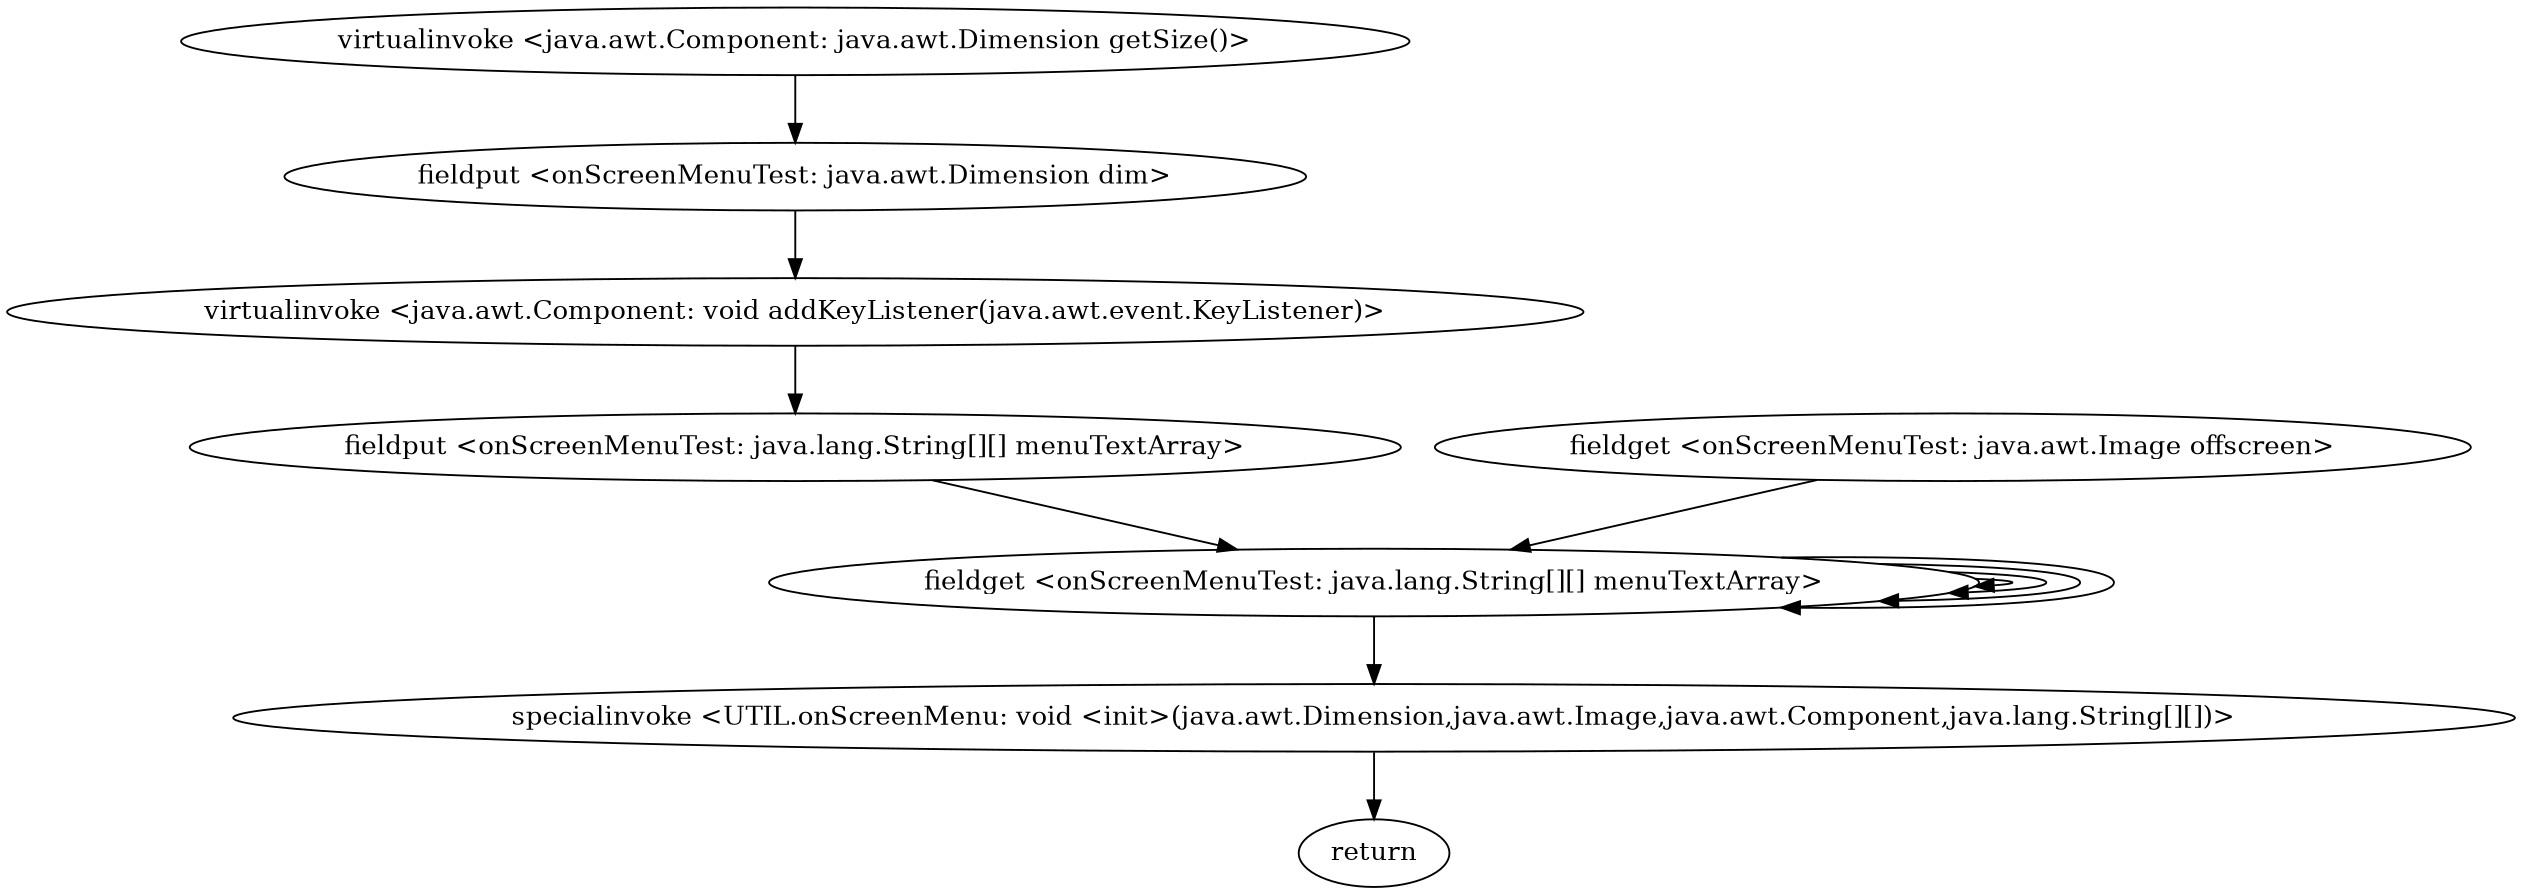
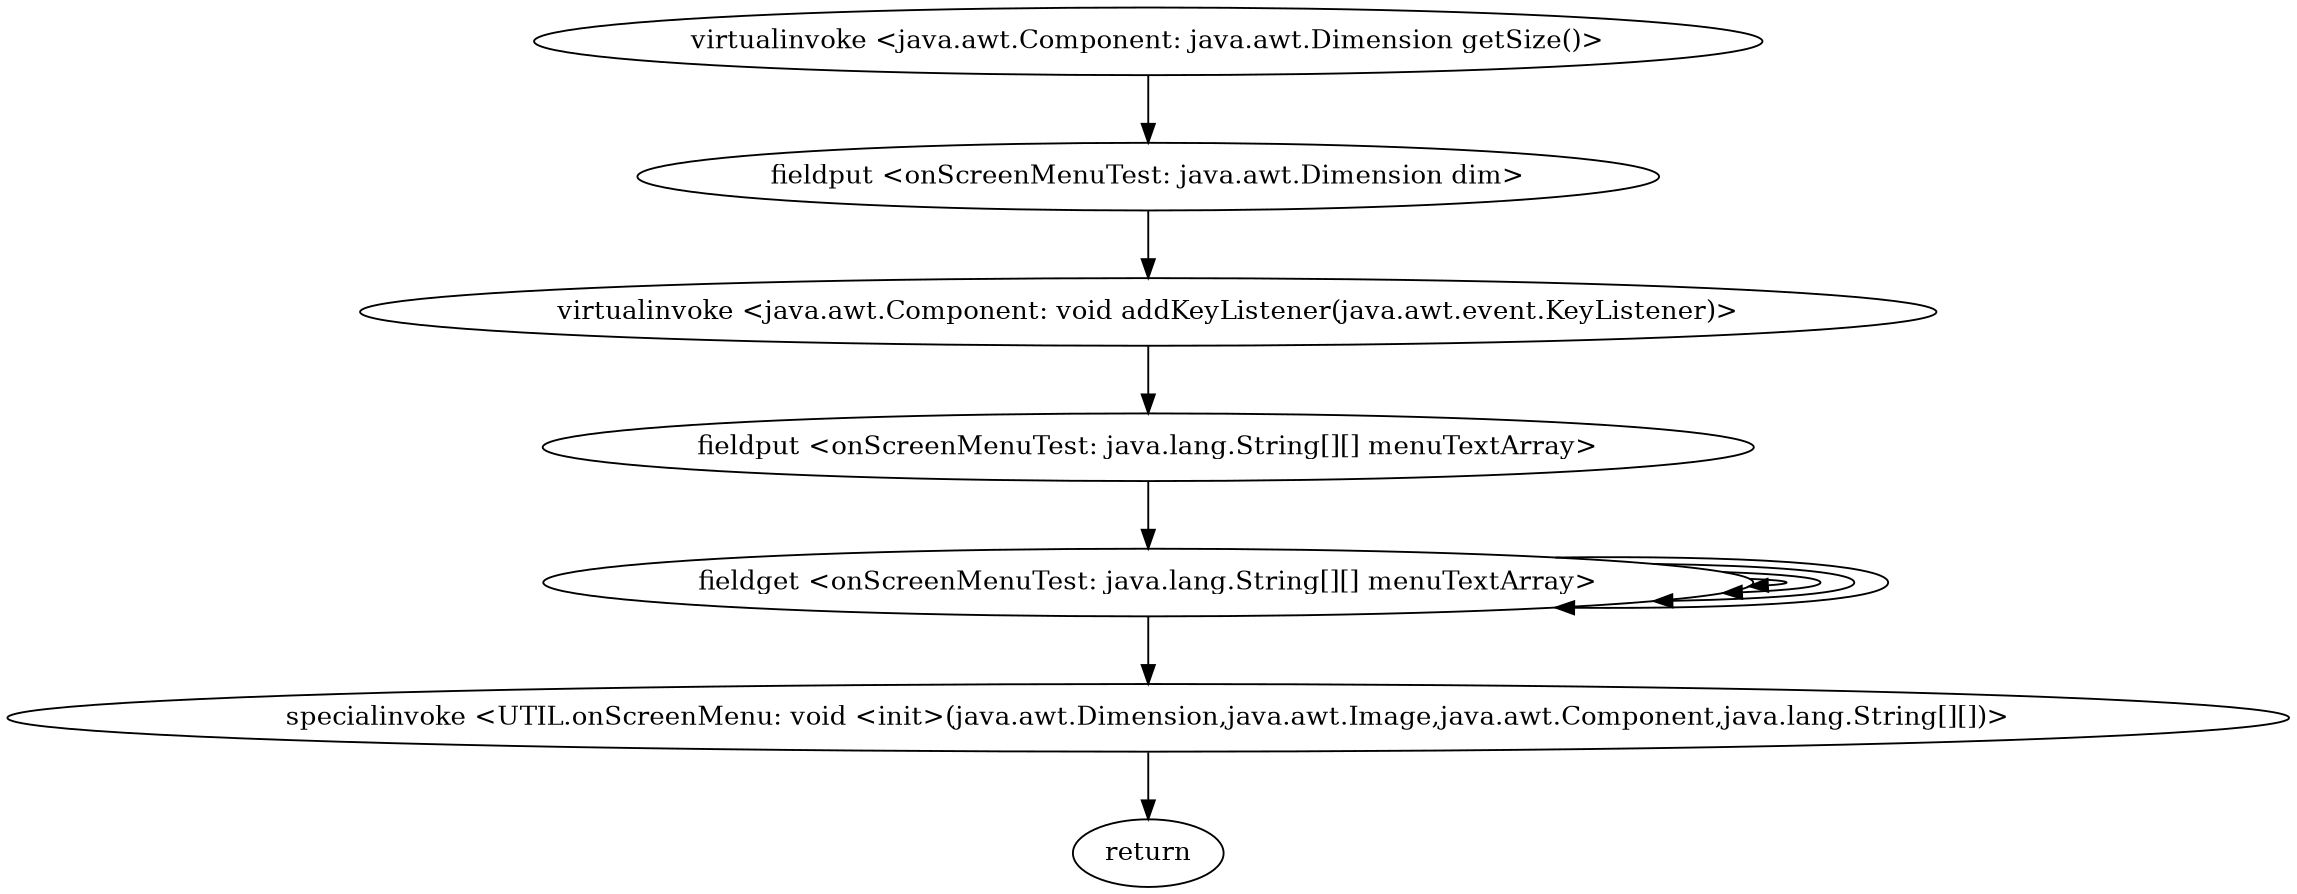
node "fieldget <onScreenMenuTest: java.awt.Image offscreen>": removed
